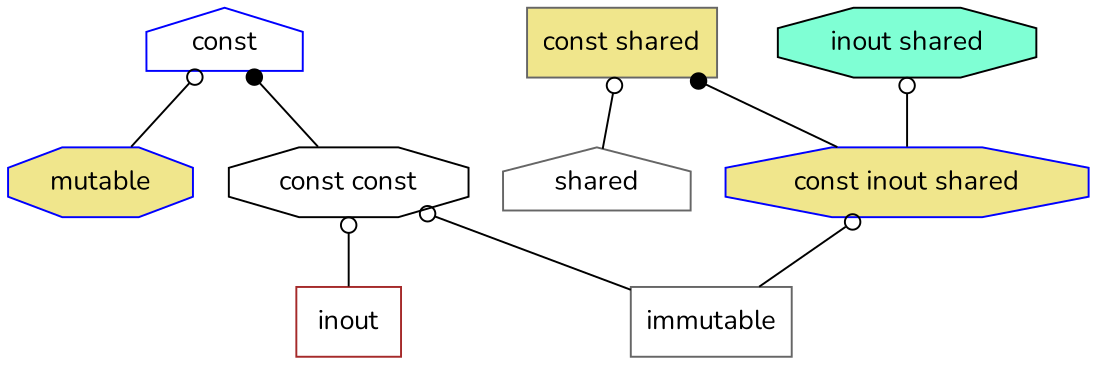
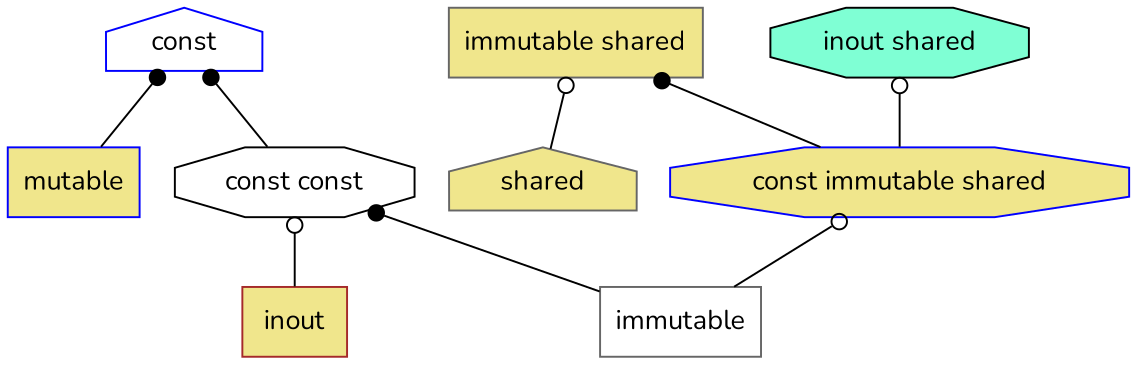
node "const shared": label "const shared" -> "immutable shared"
edge "mutable" -> "const": arrowhead odot -> dot
node "mutable": shape octagon -> box
node "shared": fillcolor white -> khaki
node "const inout shared": label "const inout shared" -> "const immutable shared"
edge "immutable" -> "const const": arrowhead odot -> dot
node "inout": fillcolor white -> khaki
